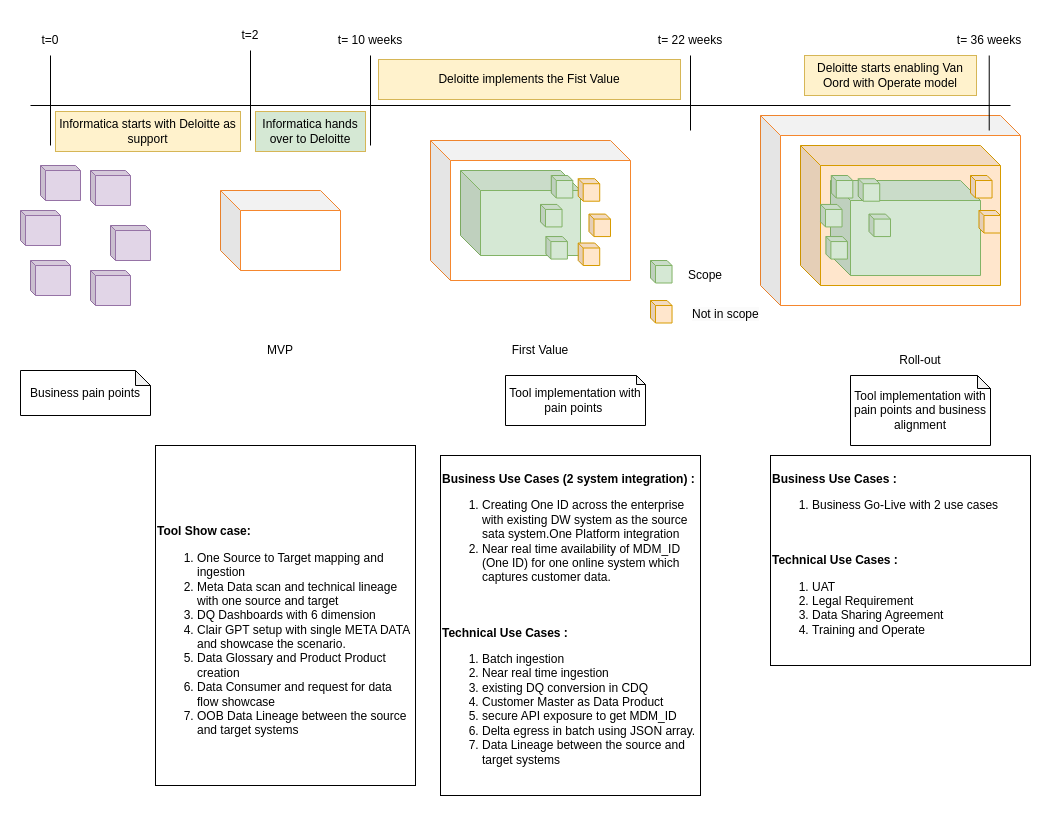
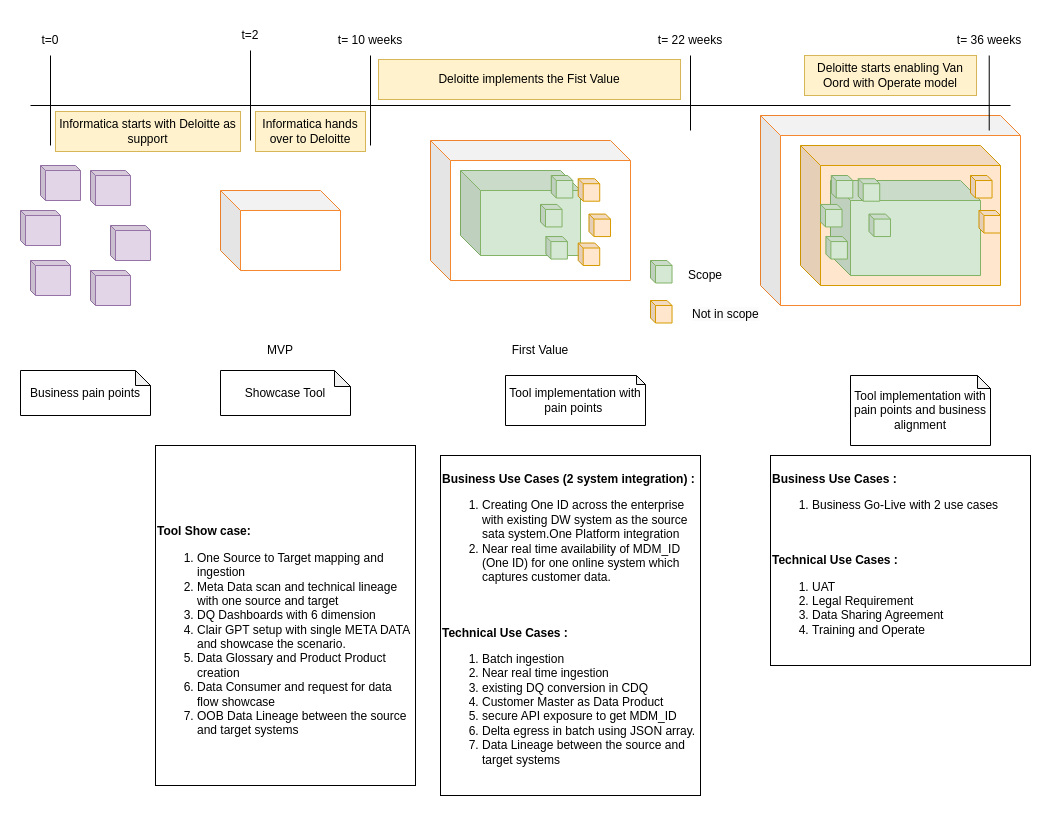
node "Informatica hands over to Deloitte": fillcolor #d5e8d4 -> #fff2cc
node "Roll-out": removed
node "Showcase Tool": added
